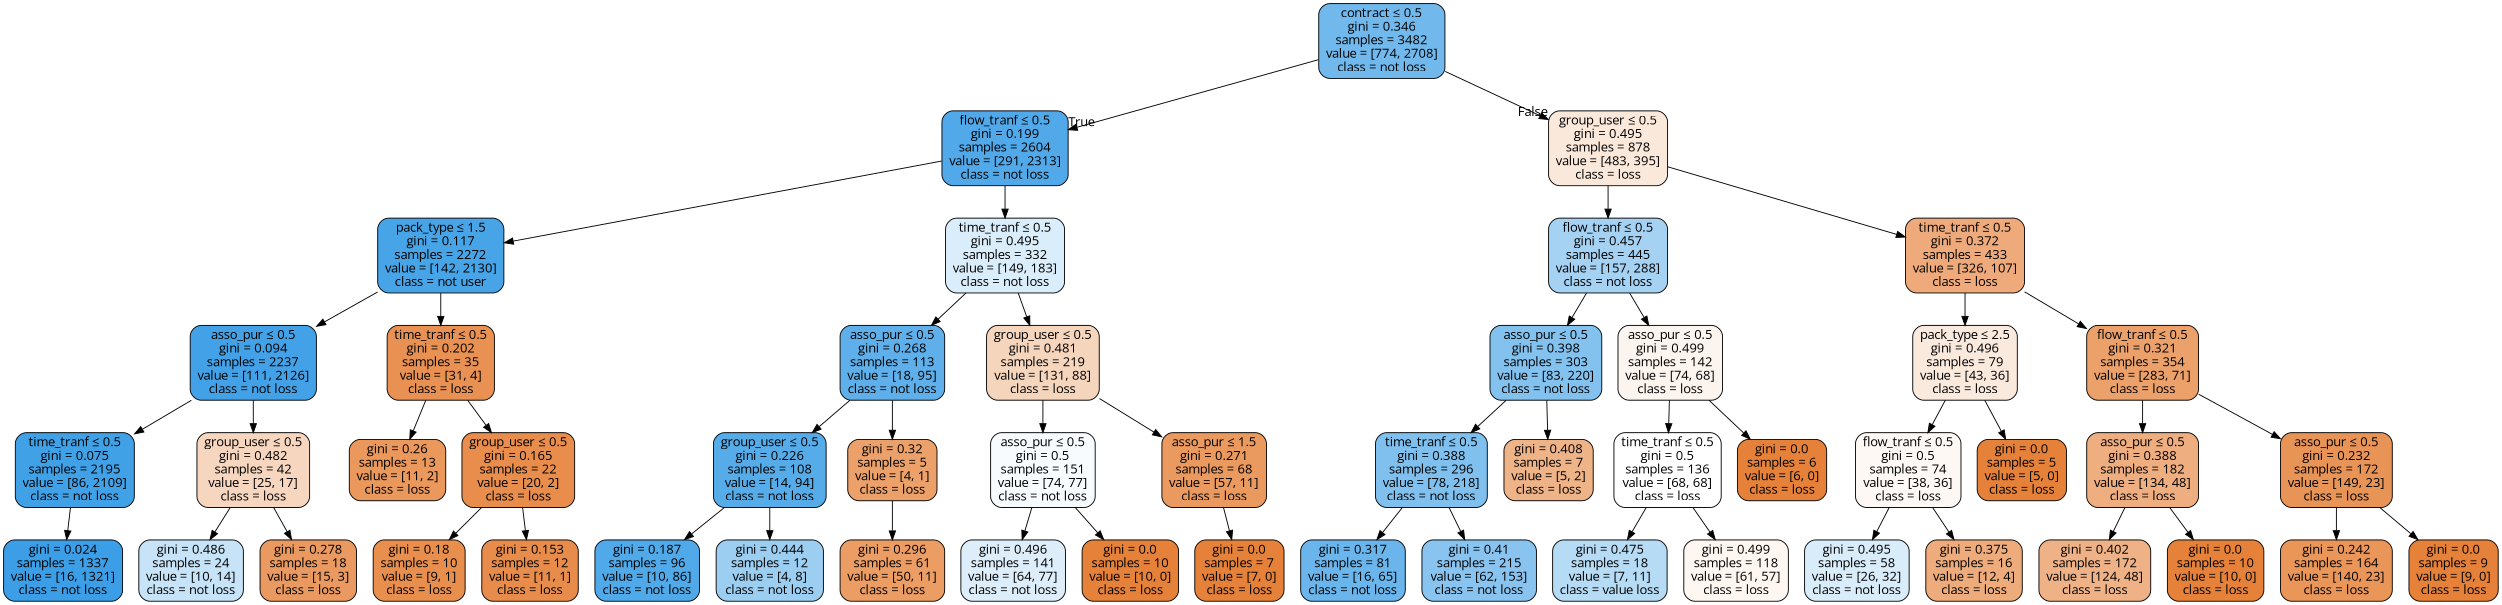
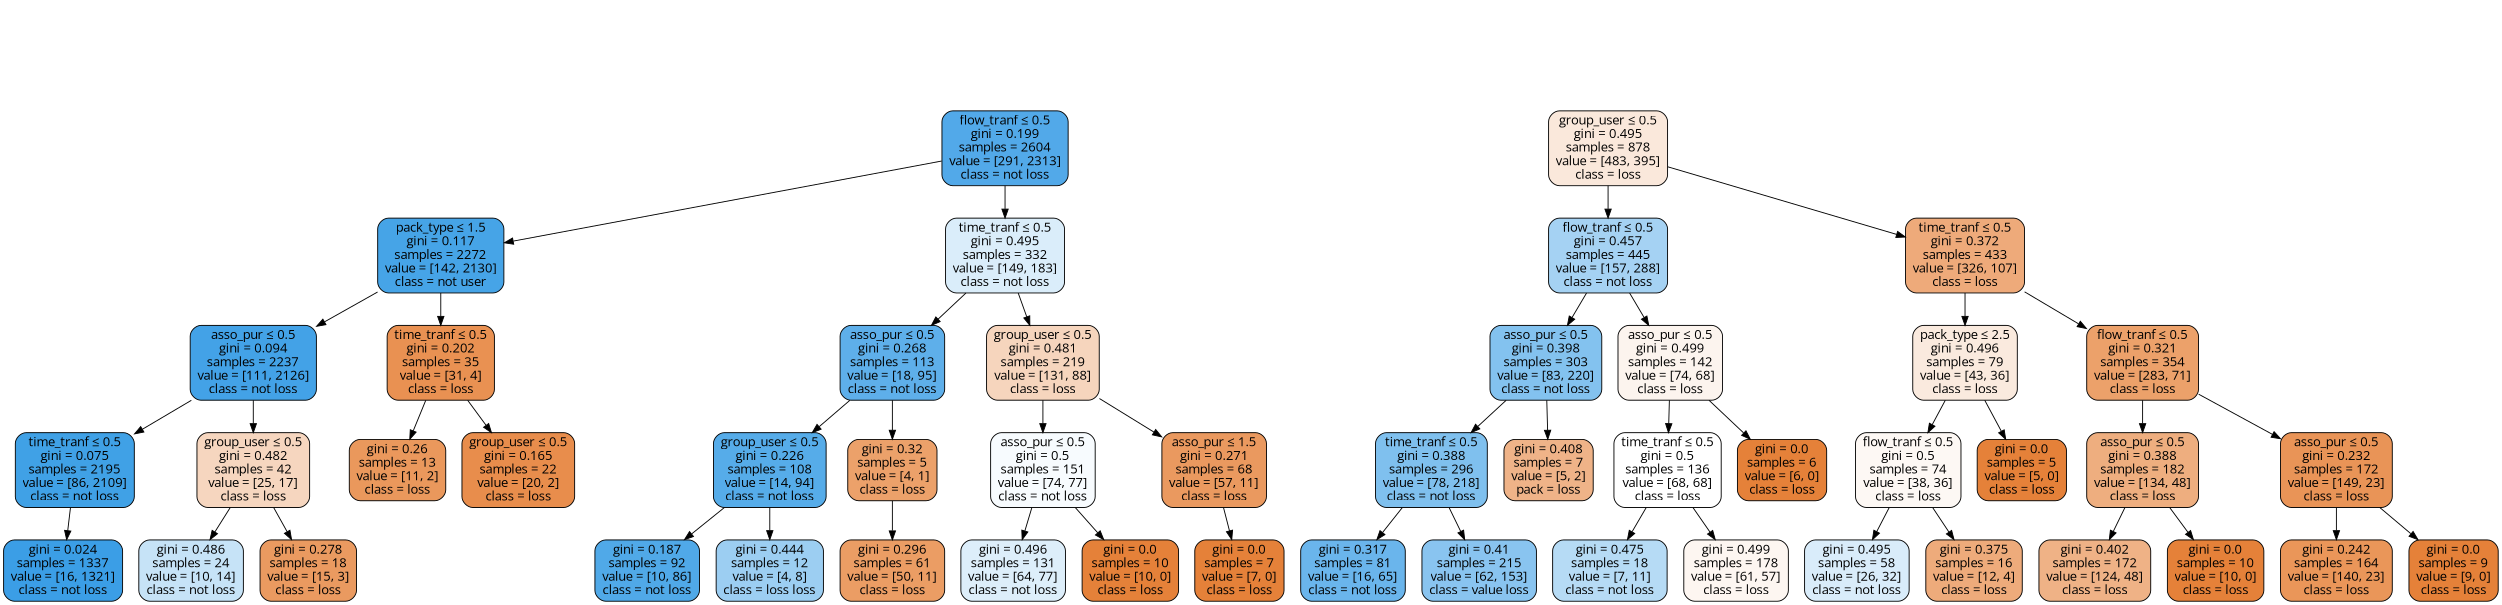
node "contract ≤ 0.5": removed
node "gini = 0.408": text "class = loss" -> "pack = loss"
node "gini = 0.187": text "samples = 96" -> "samples = 92"
node "gini = 0.496": text "samples = 141" -> "samples = 131"
node "gini = 0.499": text "samples = 118" -> "samples = 178"
node "gini = 0.18": removed
node "gini = 0.153": removed
node "gini = 0.444": text "class = not loss" -> "class = loss loss"
node "gini = 0.41": text "class = not loss" -> "class = value loss"
node "gini = 0.475": text "class = value loss" -> "class = not loss"
